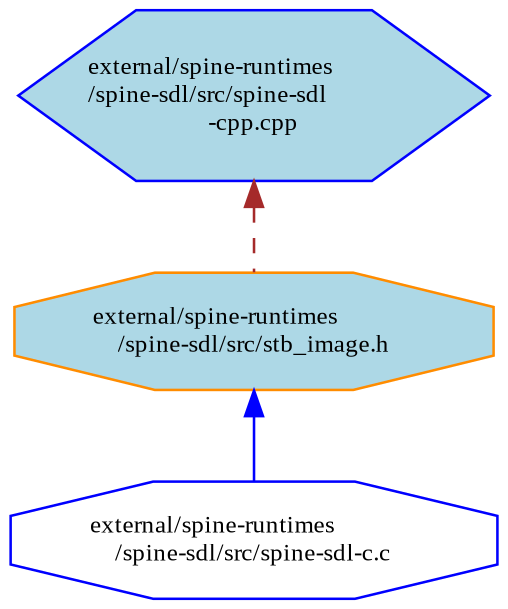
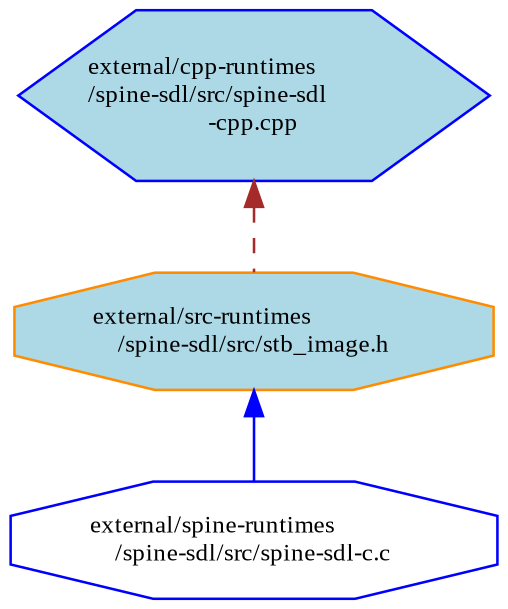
node "external/spine-runtimes /spine-sdl/src/spine-sdl -cpp.cpp": label "external/spine-runtimes /spine-sdl/src/spine-sdl -cpp.cpp" -> "external/cpp-runtimes /spine-sdl/src/spine-sdl -cpp.cpp"
node "external/spine-runtimes /spine-sdl/src/stb_image.h": label "external/spine-runtimes /spine-sdl/src/stb_image.h" -> "external/src-runtimes /spine-sdl/src/stb_image.h"
